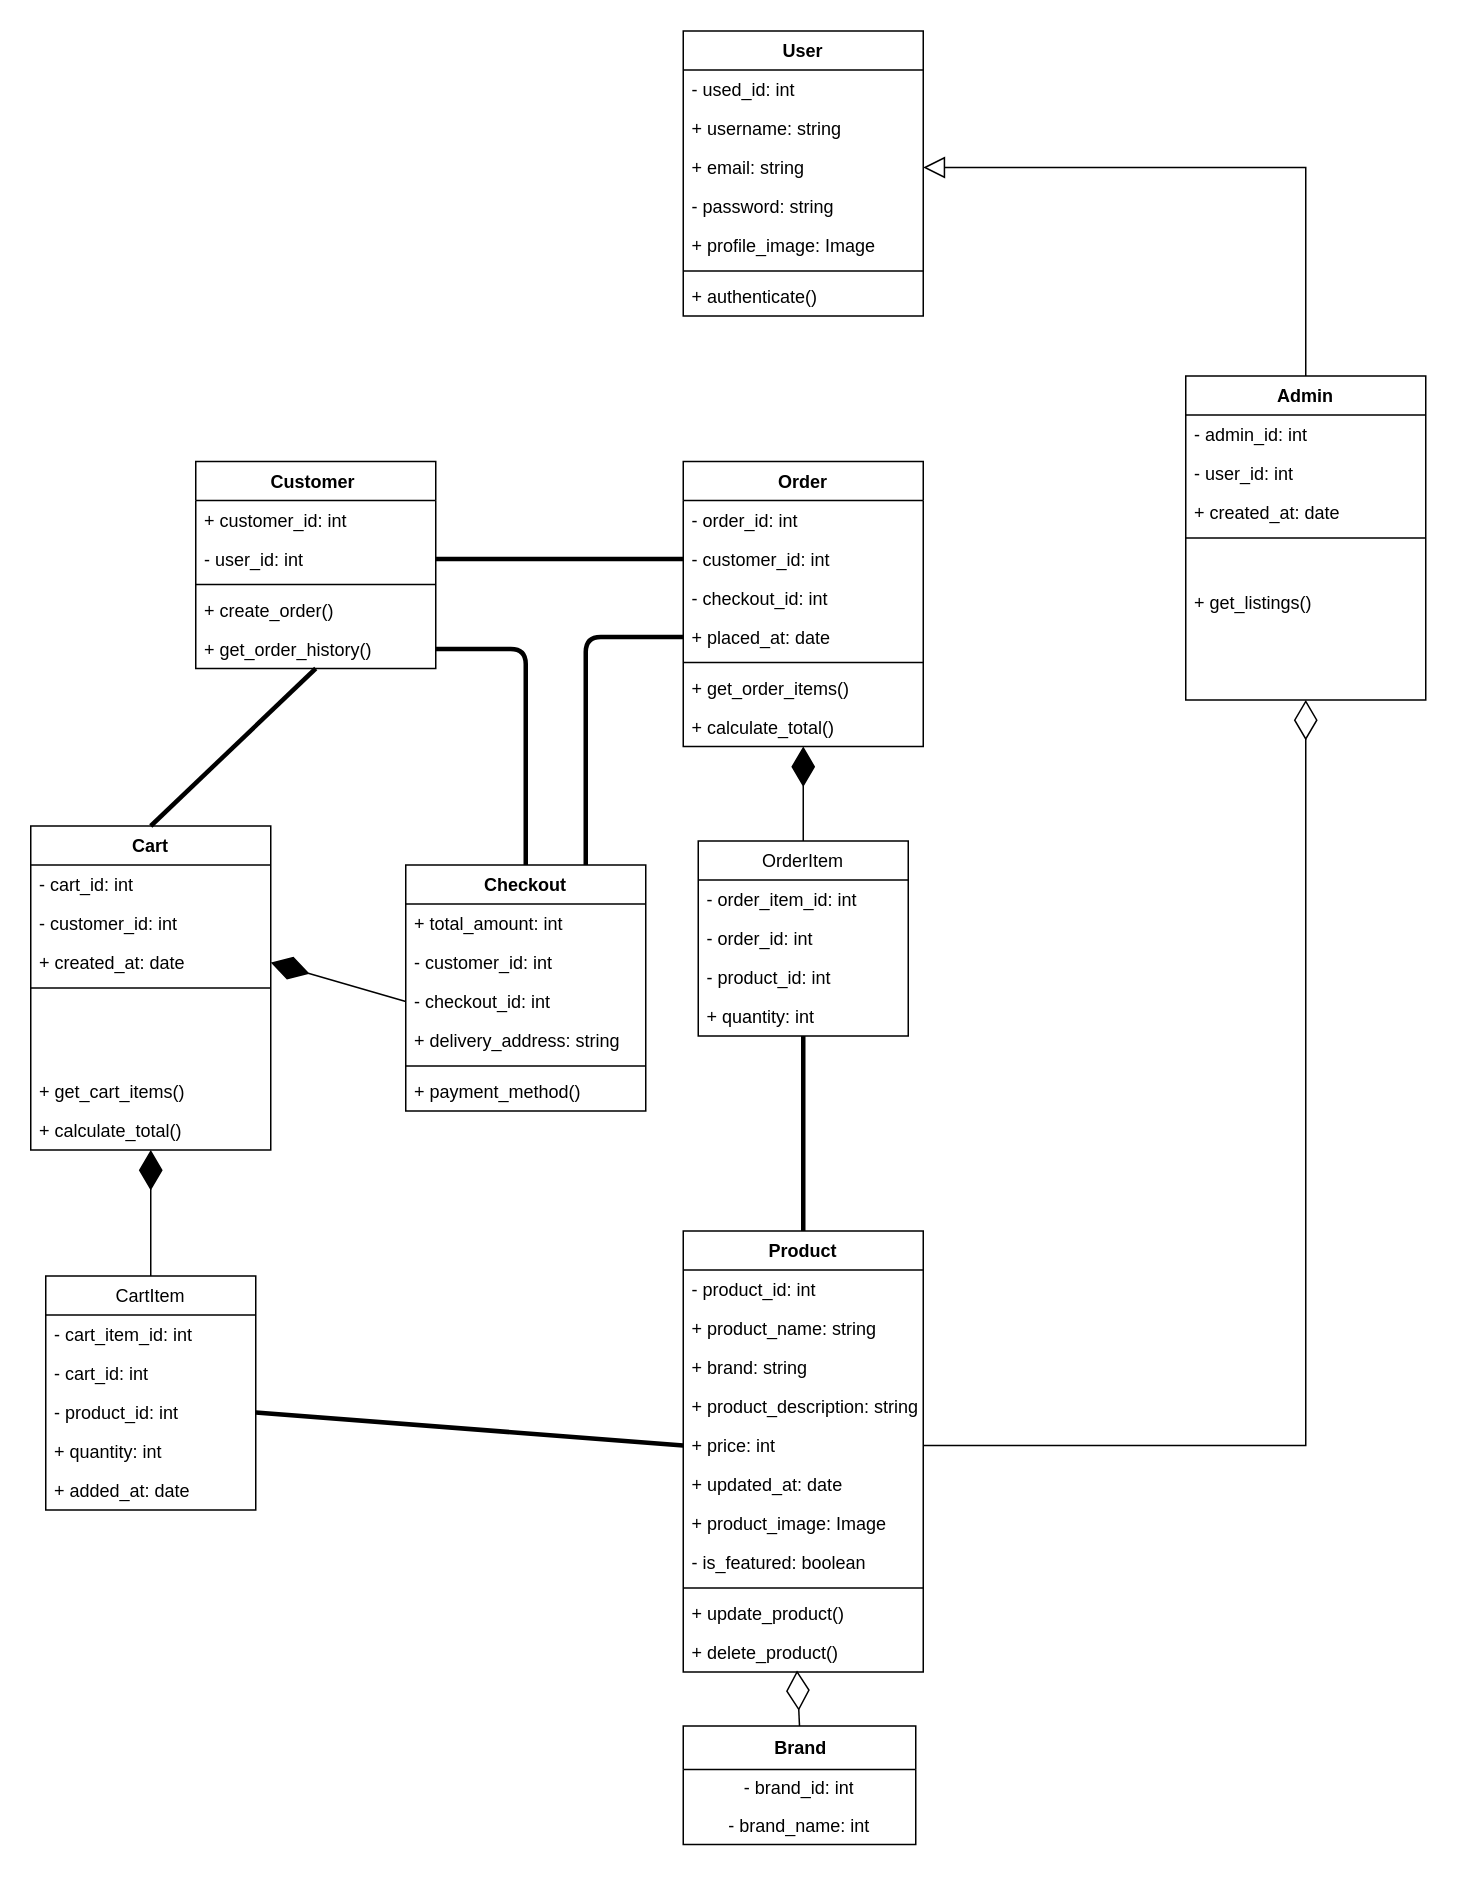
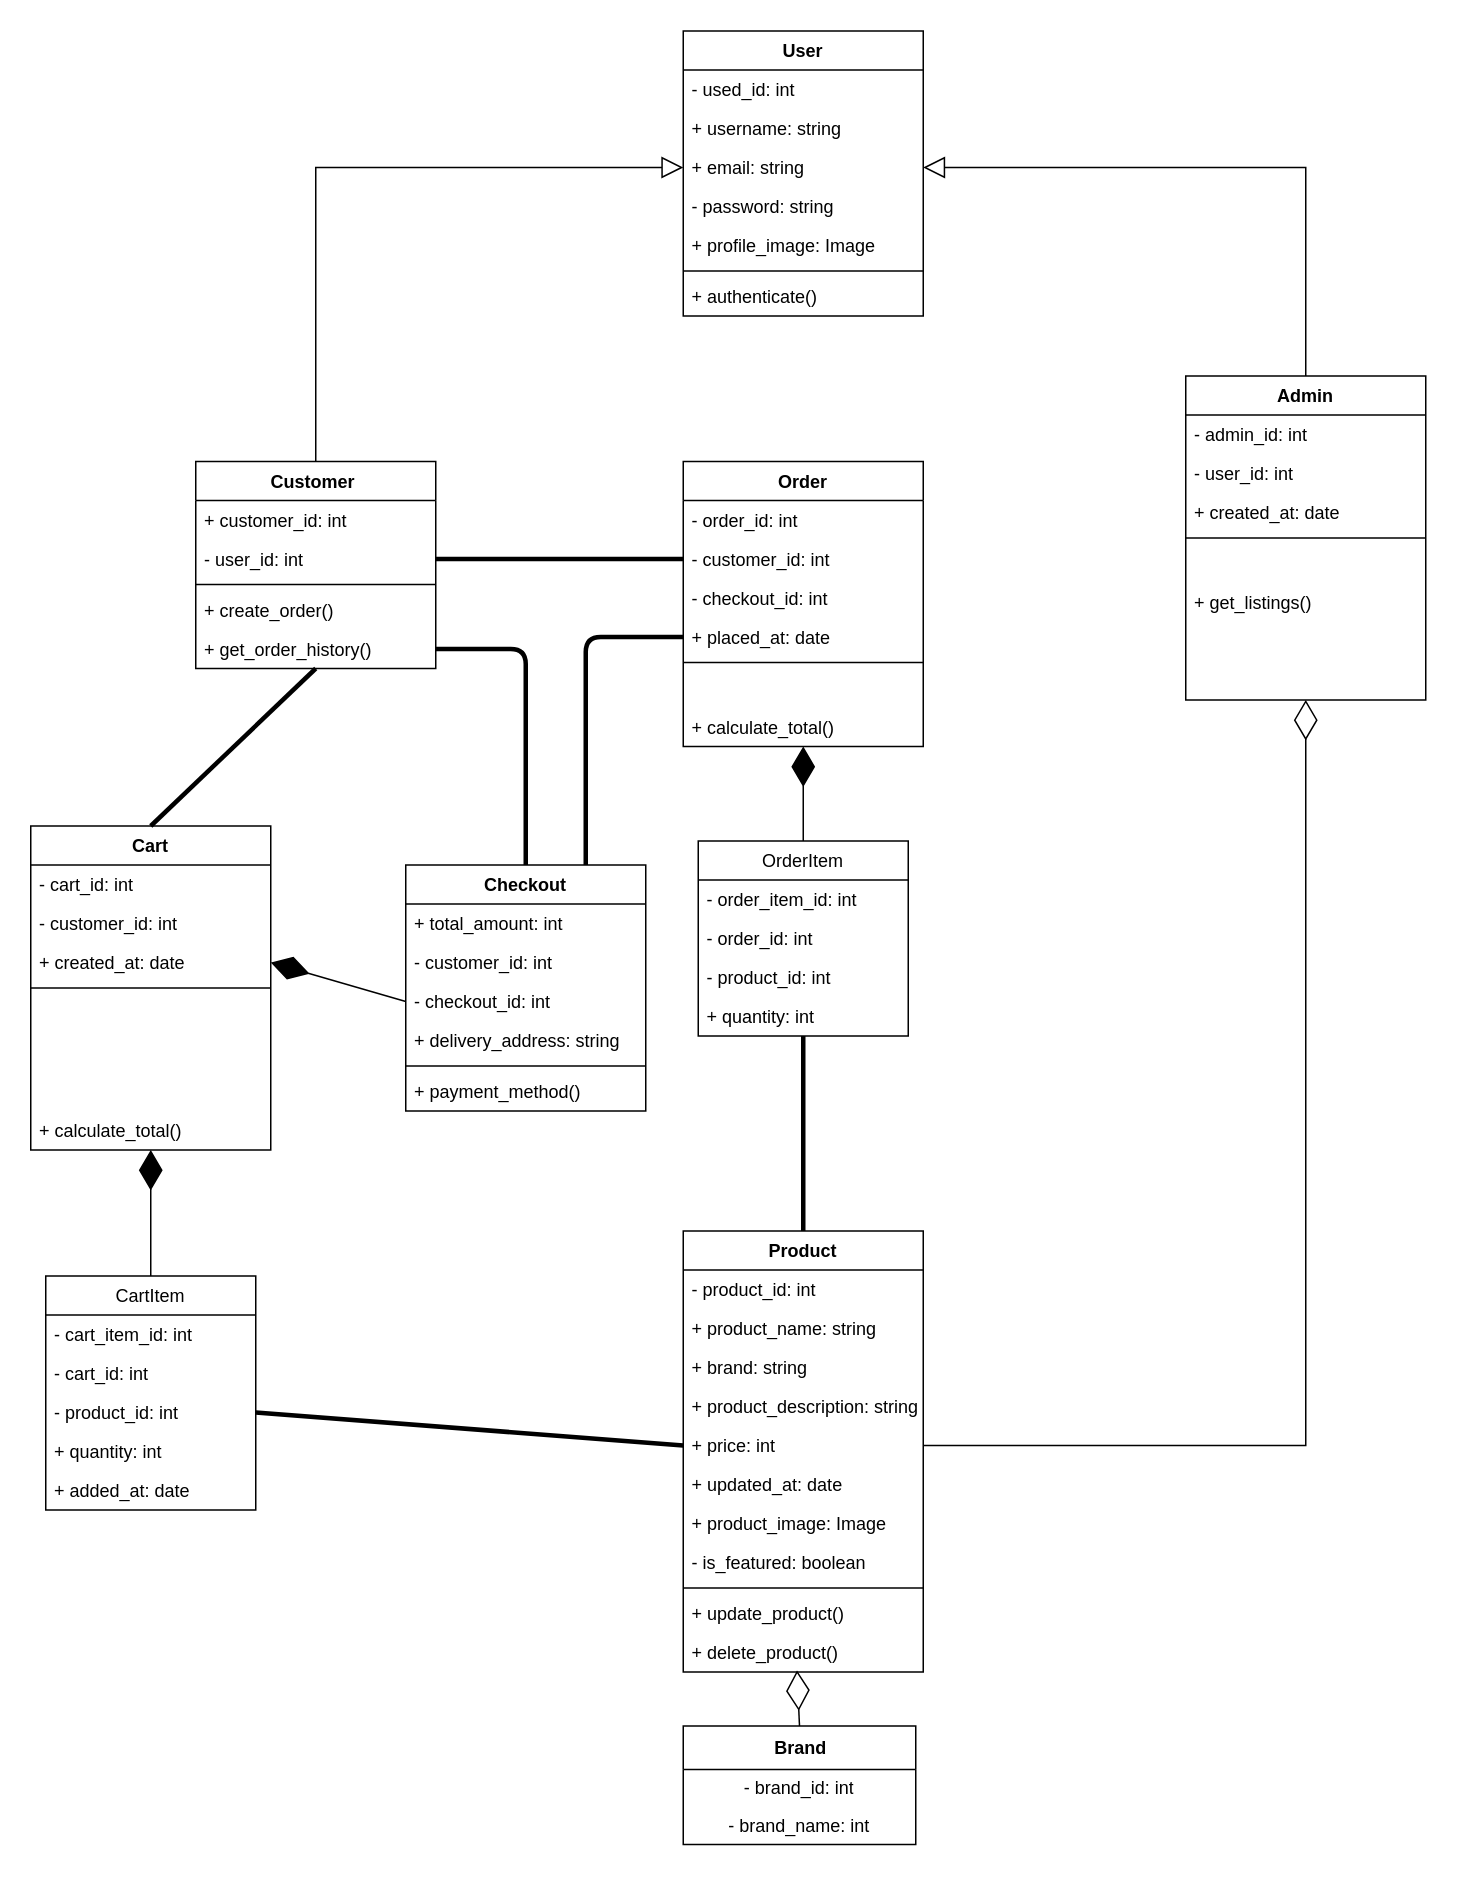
edge "Customer" -> "+ email: string": added
node "+ get_order_items()": removed
node "+ get_cart_items()": removed
